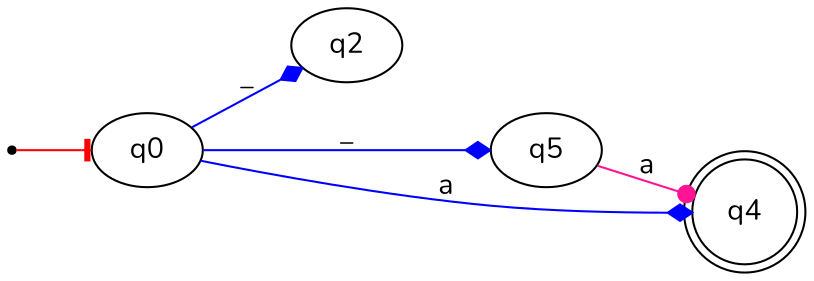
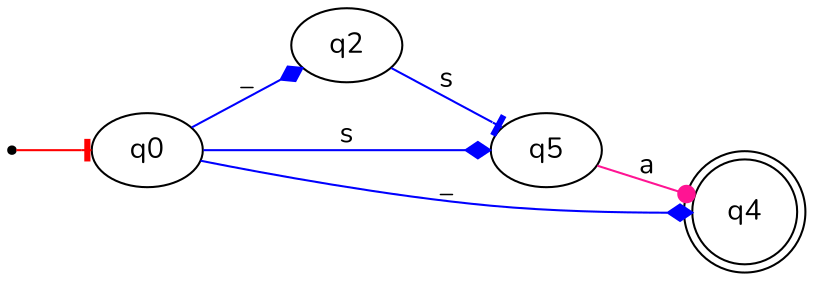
edge "q2" -> "q5": added, label "s"
edge "q0" -> "q5": label "_" -> "s"
edge "q0" -> "q4": label "a" -> "_"
